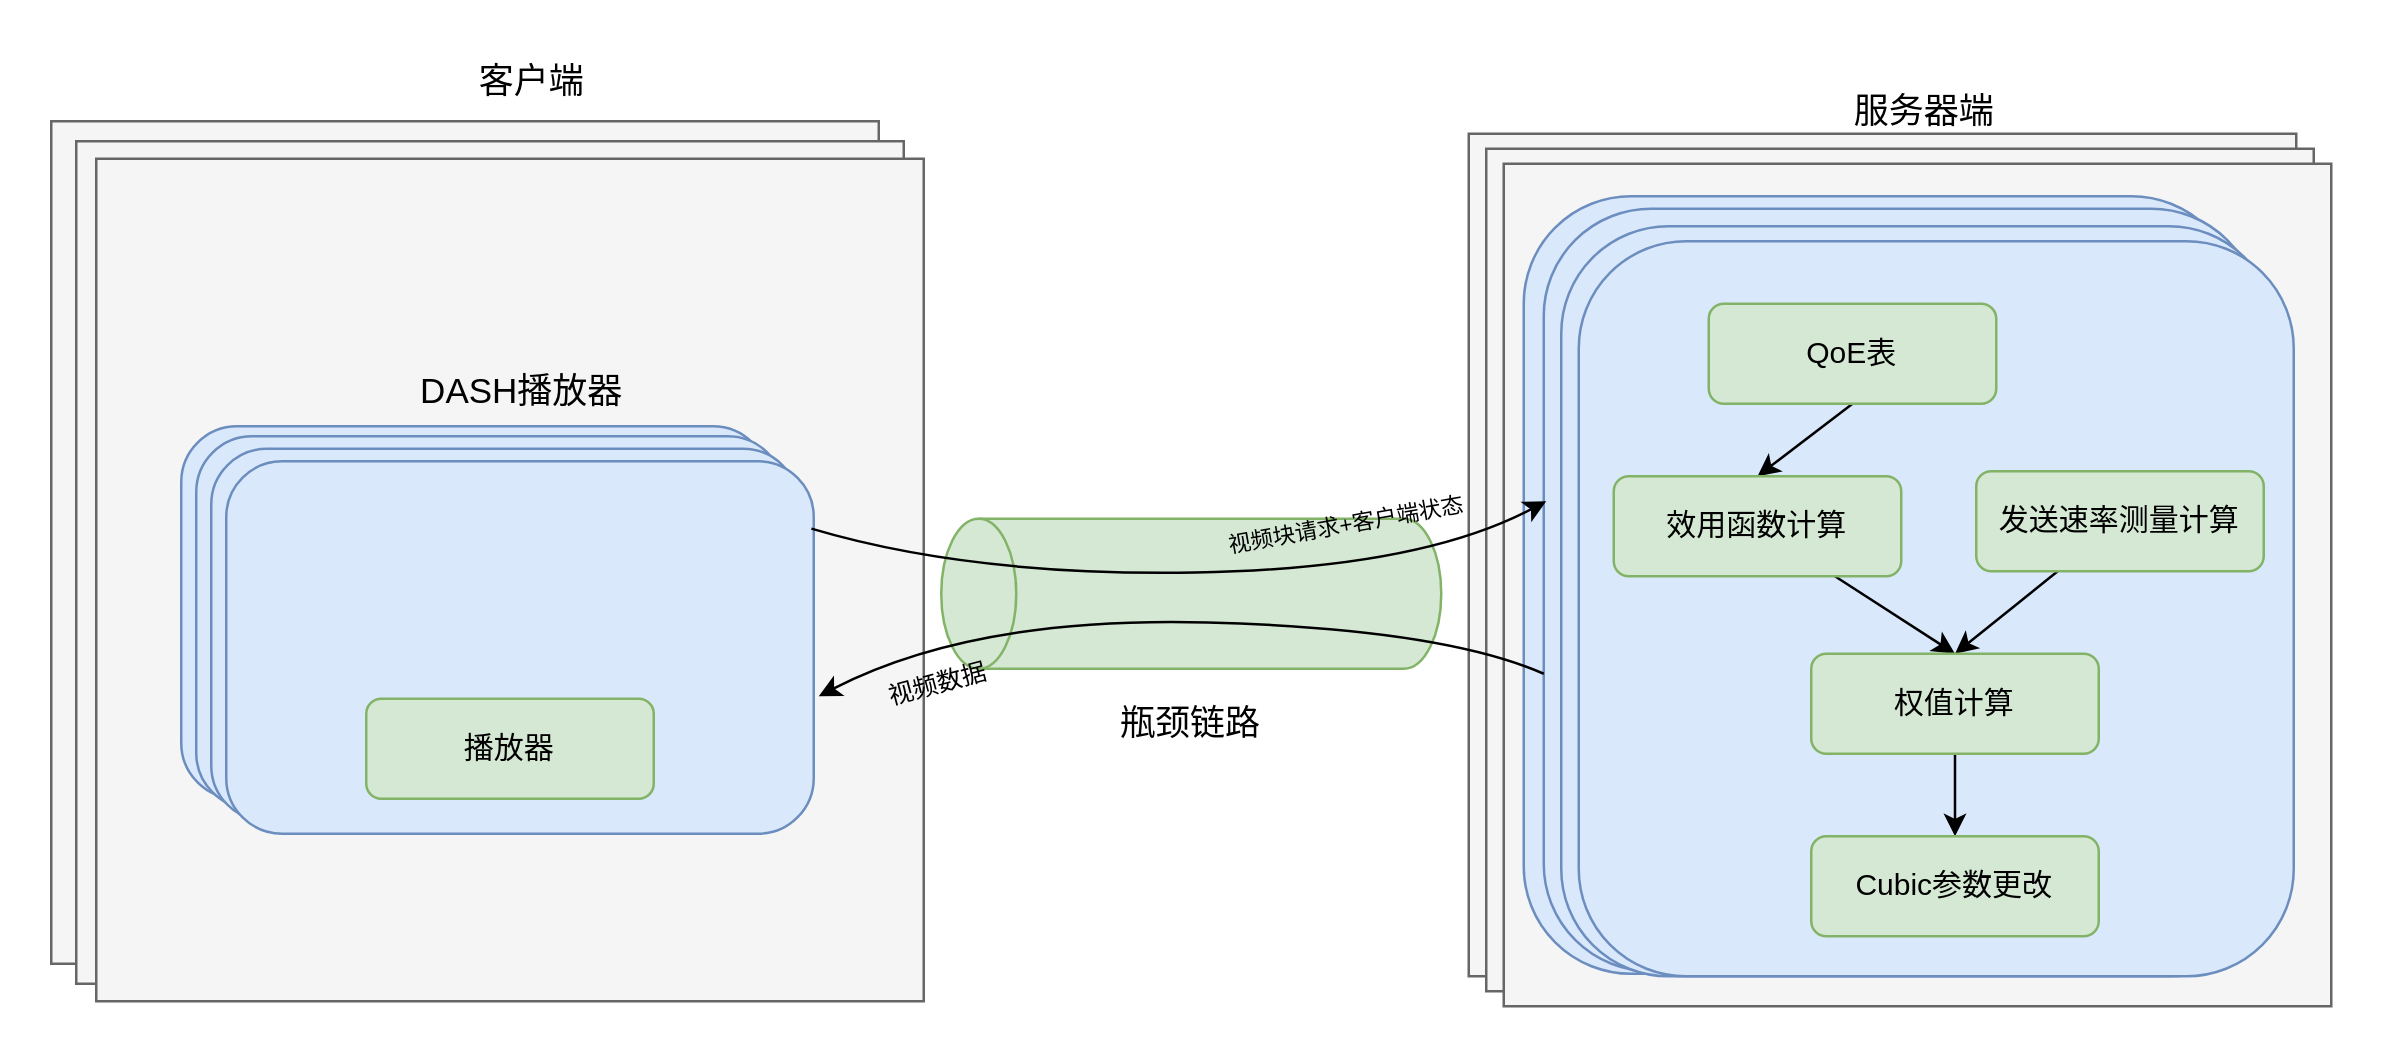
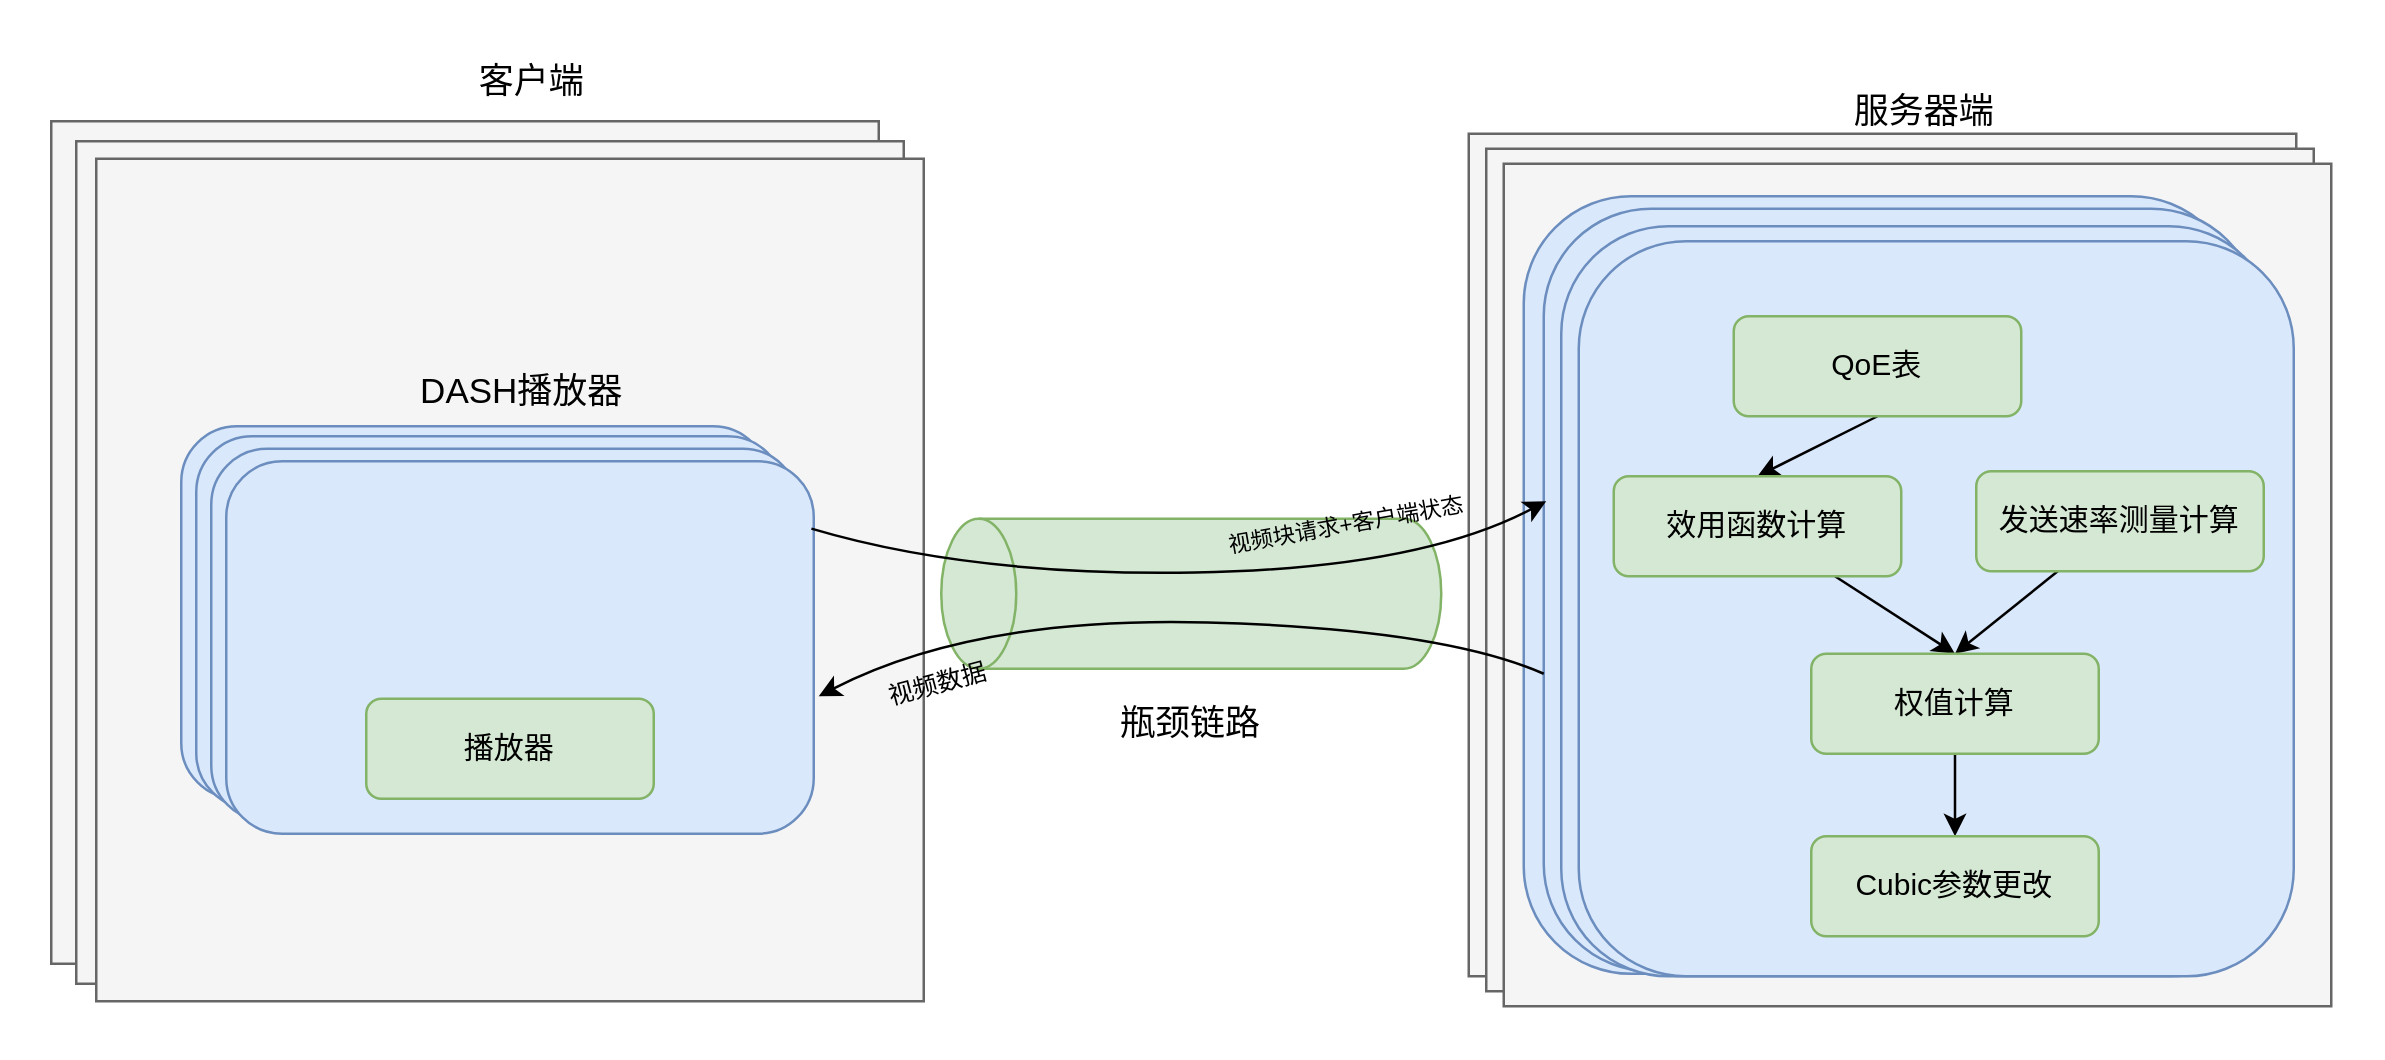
node "QoE表": moved (1853, 354) -> (1878, 366)
